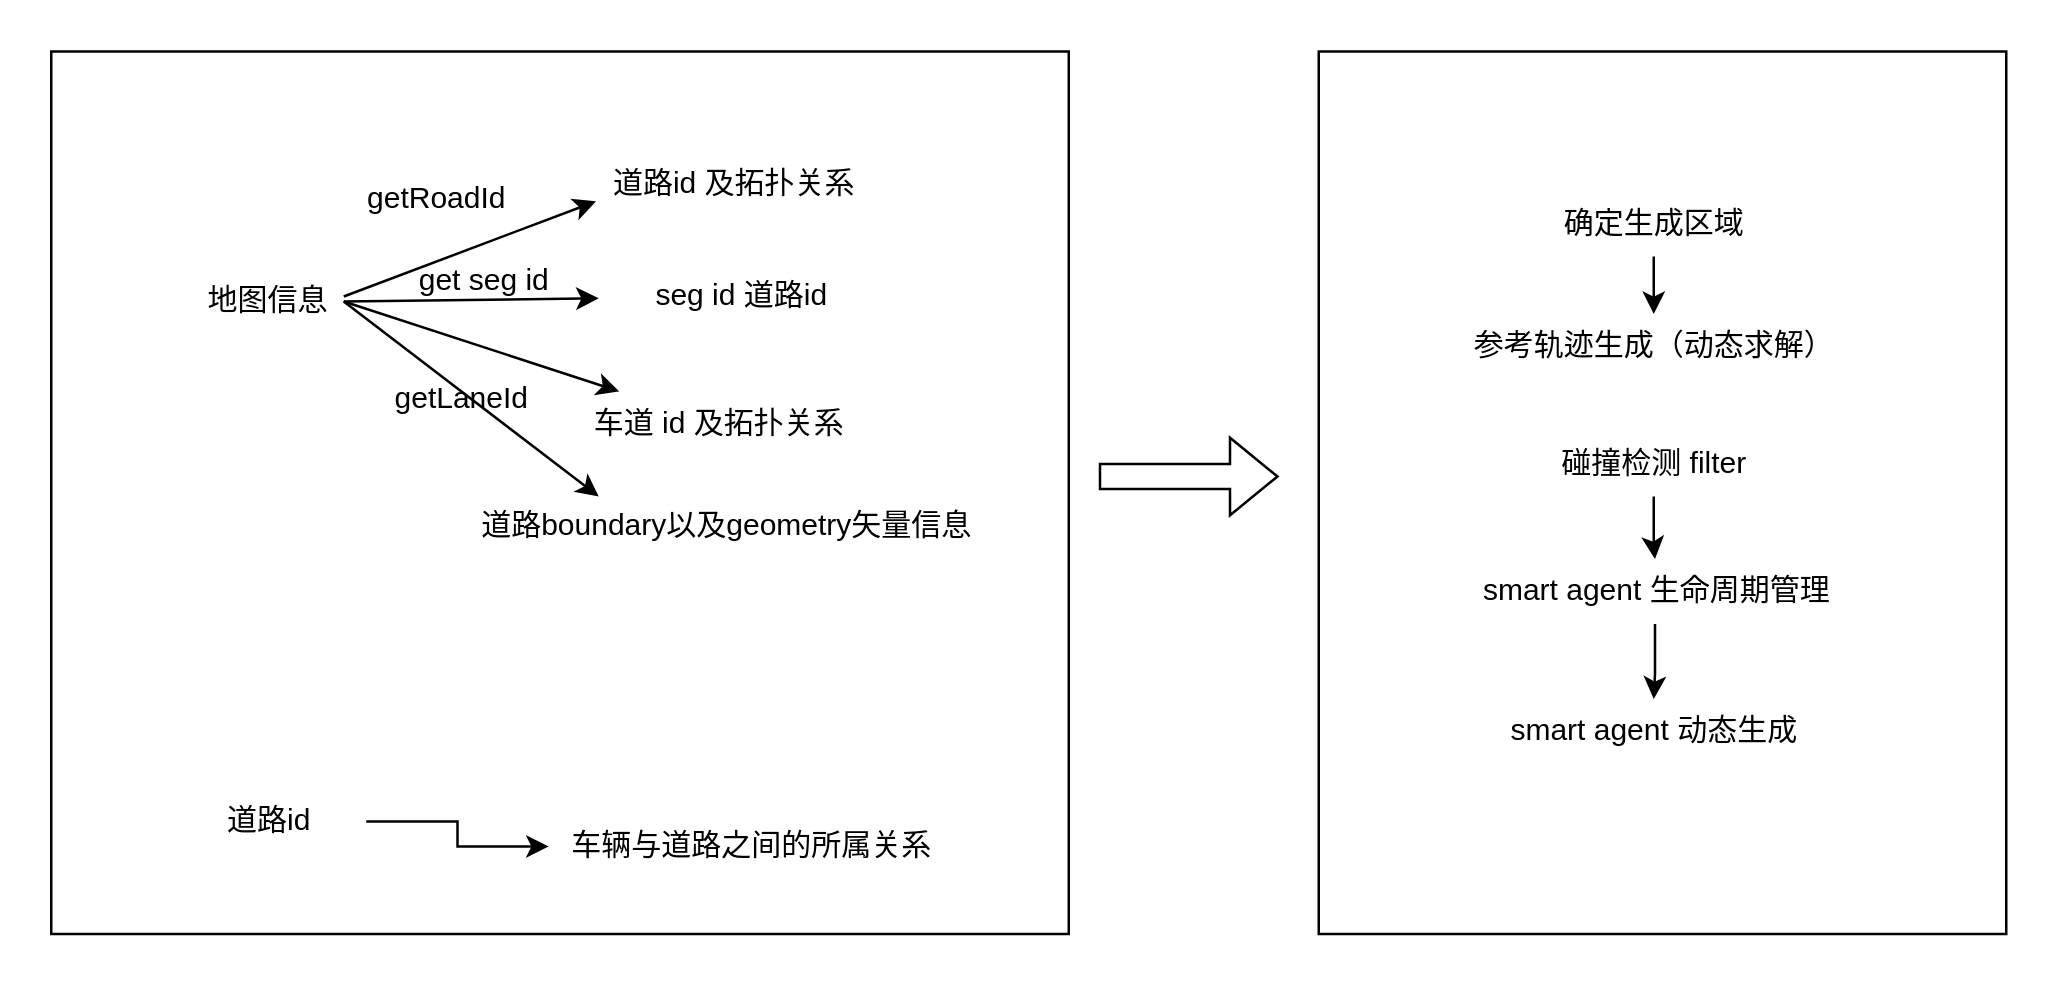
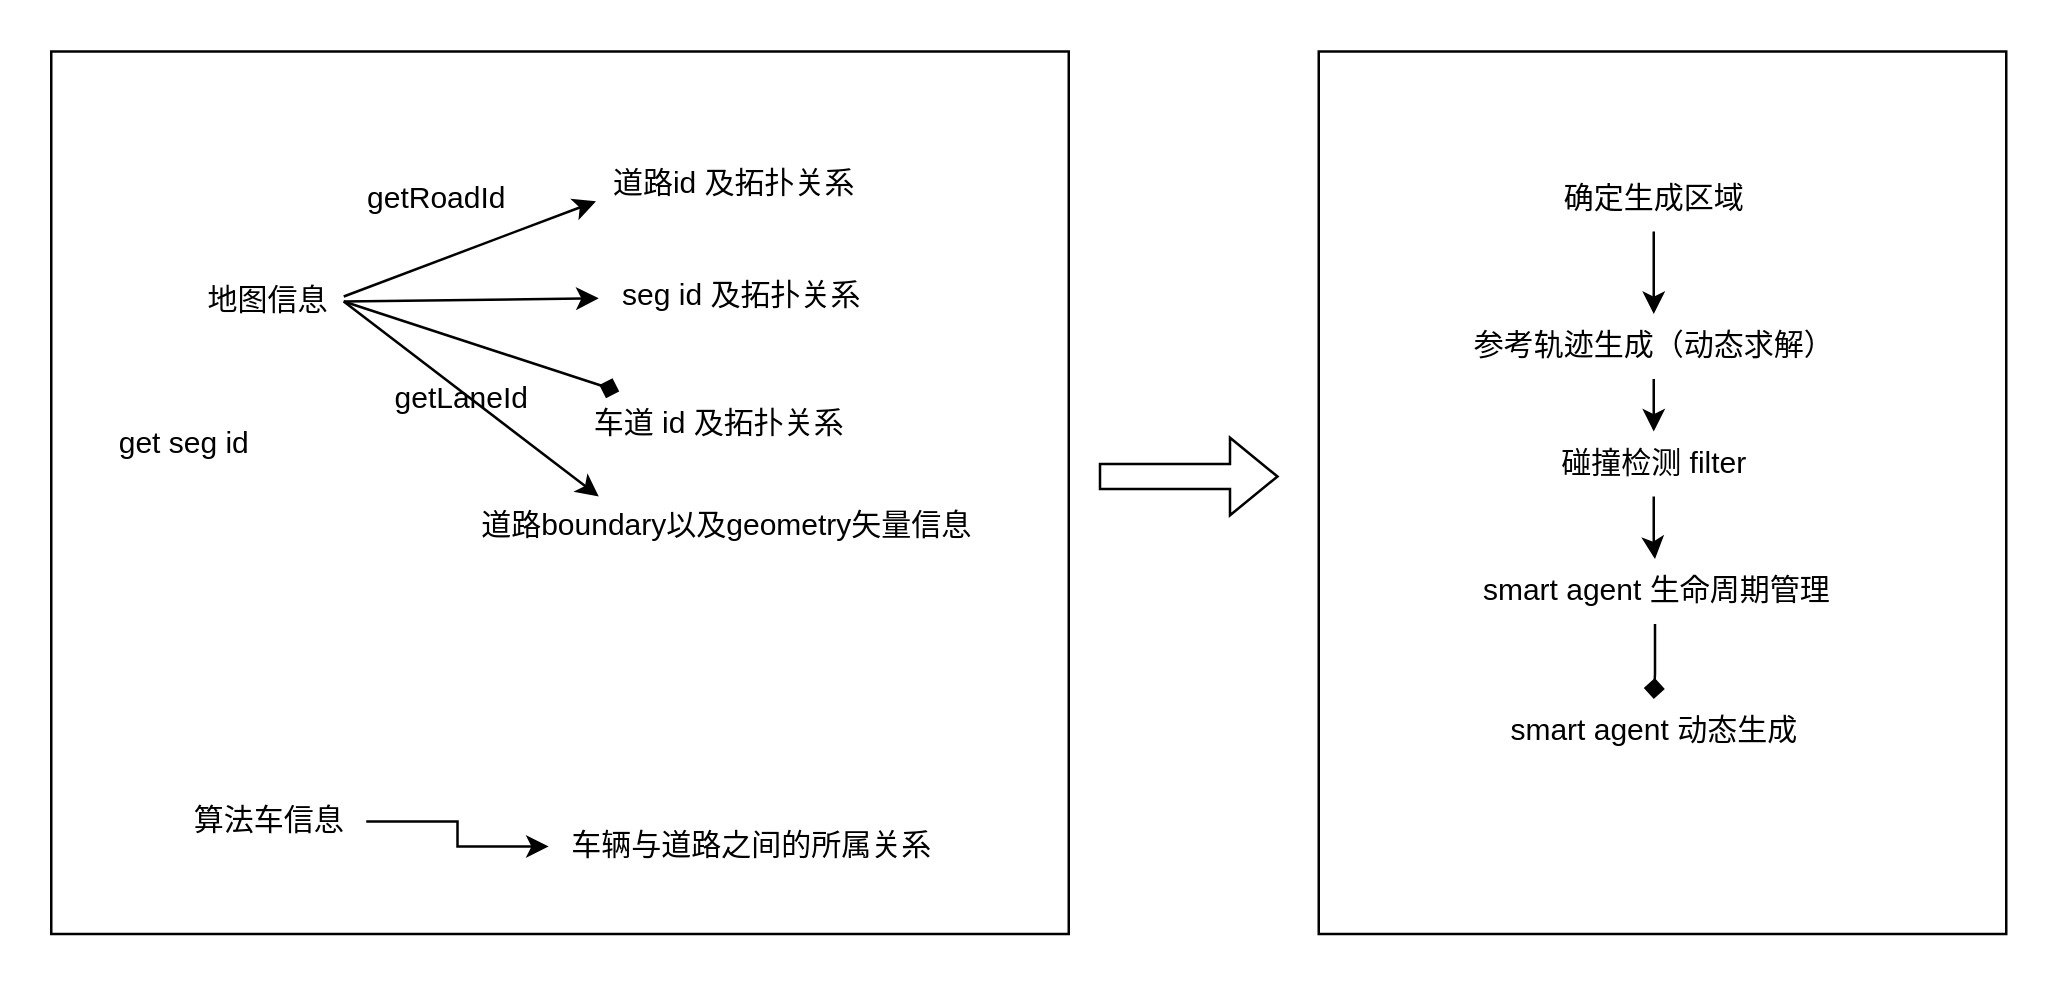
node "确定生成区域": moved (1654, 224) -> (1654, 199)
node "get seg id": moved (484, 281) -> (184, 444)
node "seg id 道路id": label "seg id 道路id" -> "seg id 及拓扑关系"
edge "地图信息" -> "车道 id 及拓扑关系": arrowhead classic -> diamond
edge "参考轨迹生成（动态求解）" -> "碰撞检测 filter": added
edge "smart agent 生命周期管理" -> "smart agent 动态生成": arrowhead classic -> diamond
node "道路id": label "道路id" -> "算法车信息"
